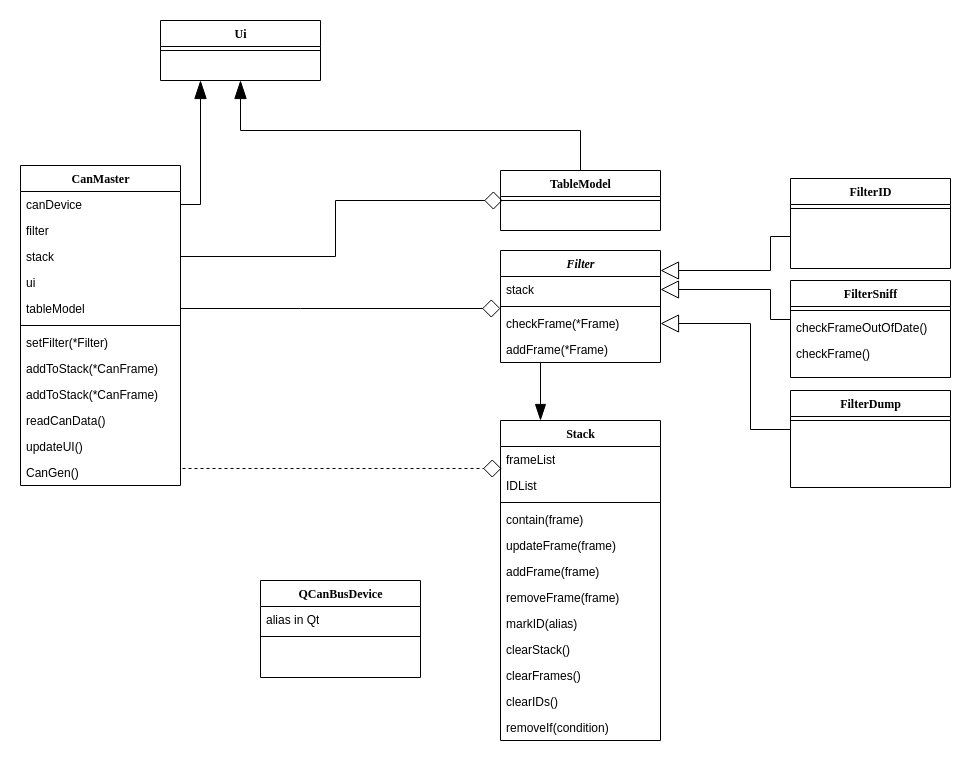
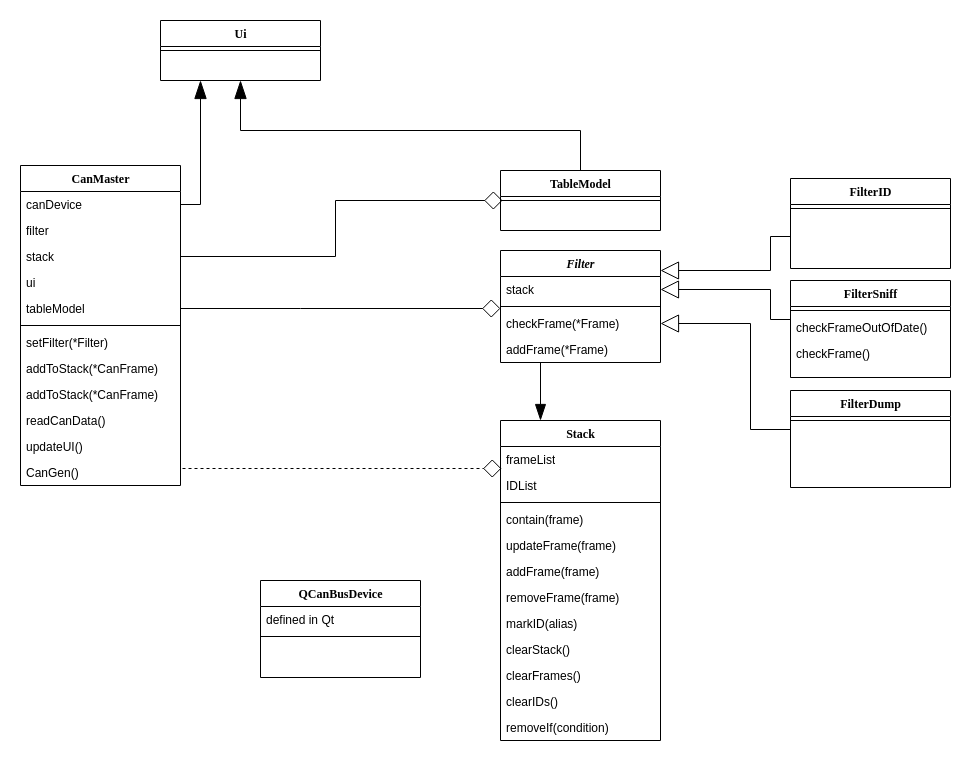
node "alias in Qt": label "alias in Qt" -> "defined in Qt"
